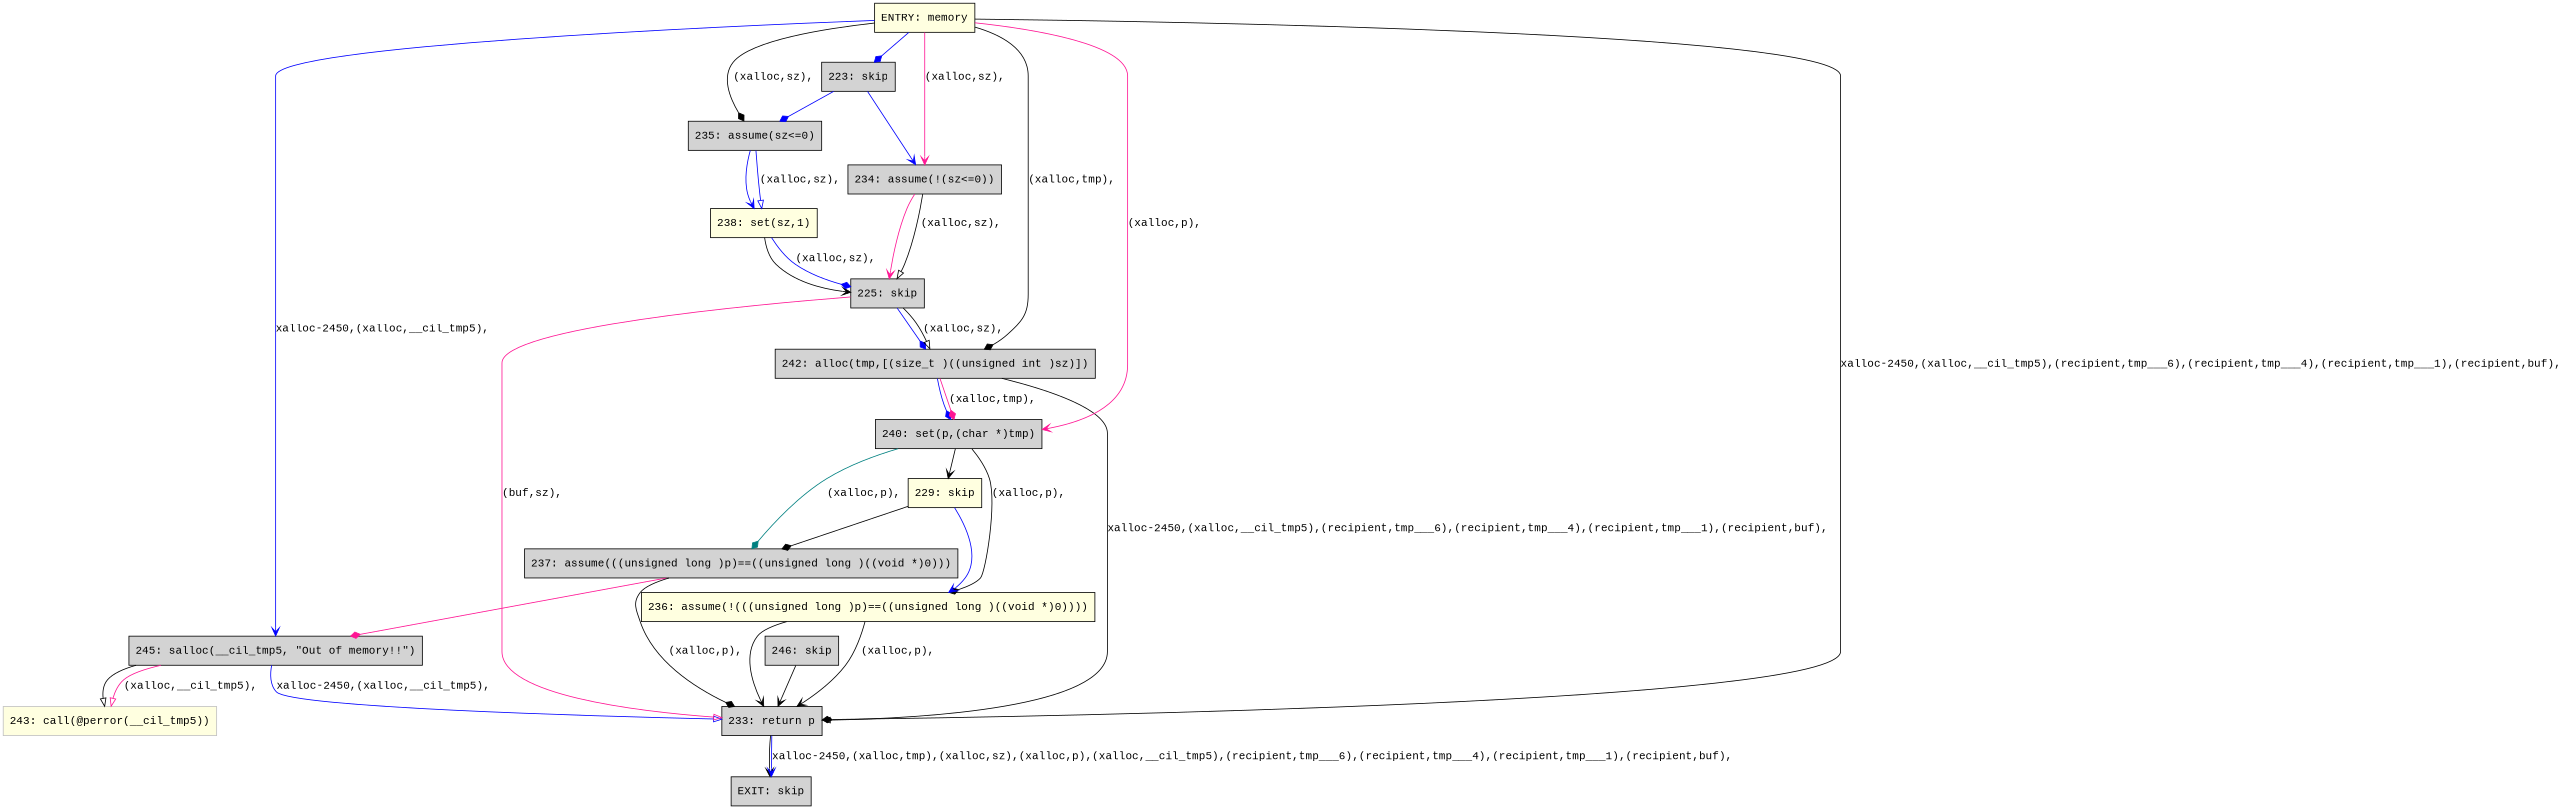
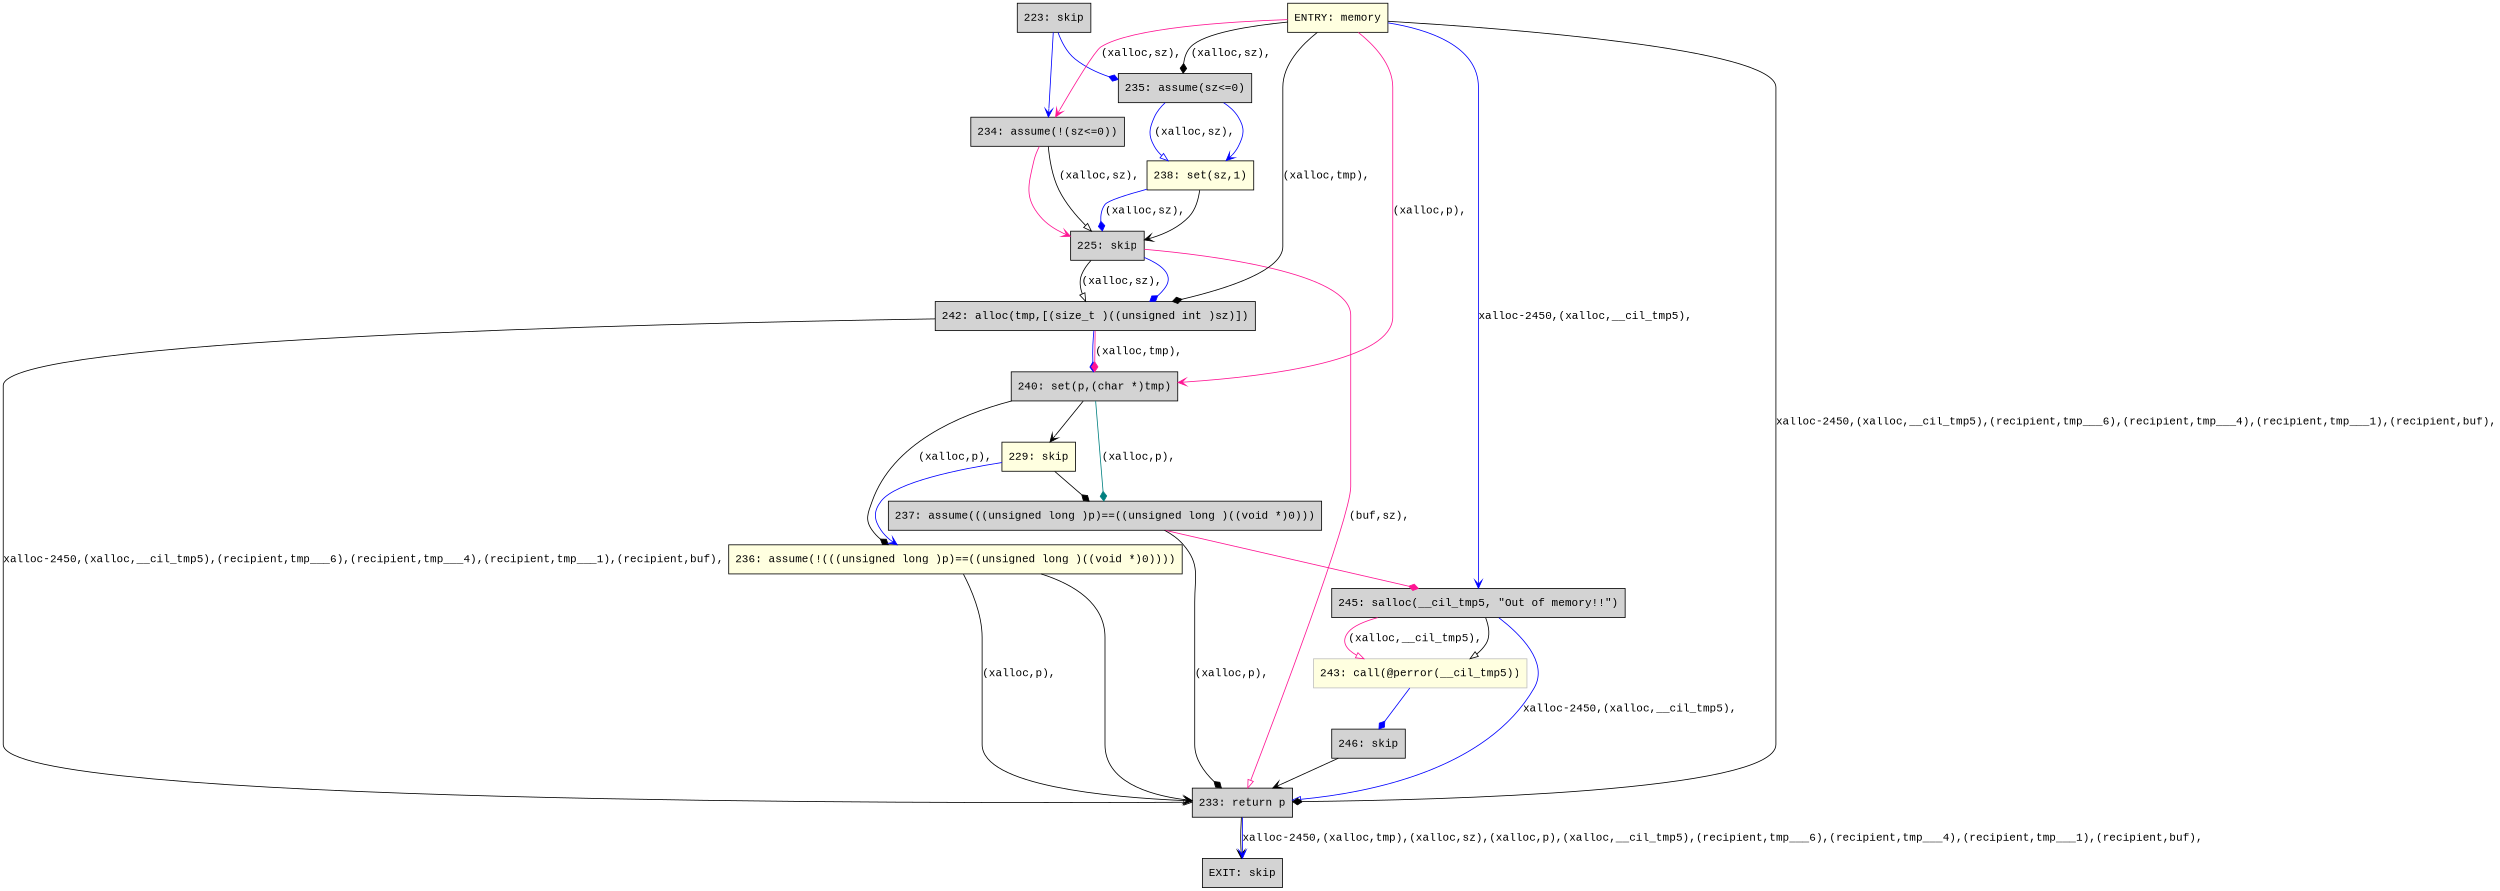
edge "ENTRY: memory" -> "223: skip": removed
edge "243: call(@perror(__cil_tmp5))" -> "246: skip": added
